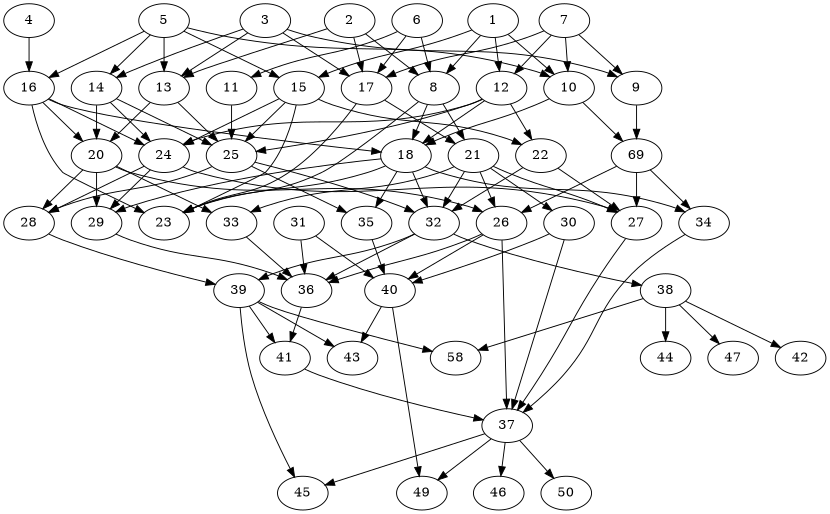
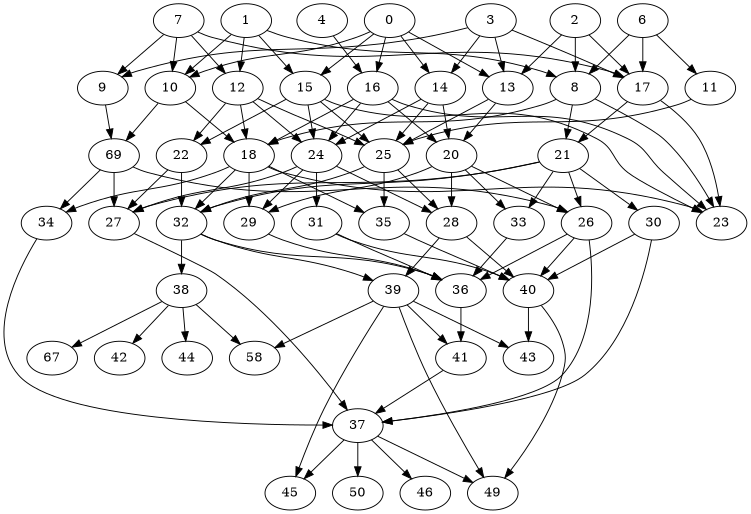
node "5": label "5" -> "0"
edge "24" -> "31": added
edge "28" -> "40": added
node "47": label "47" -> "67"
edge "39" -> "49": added
